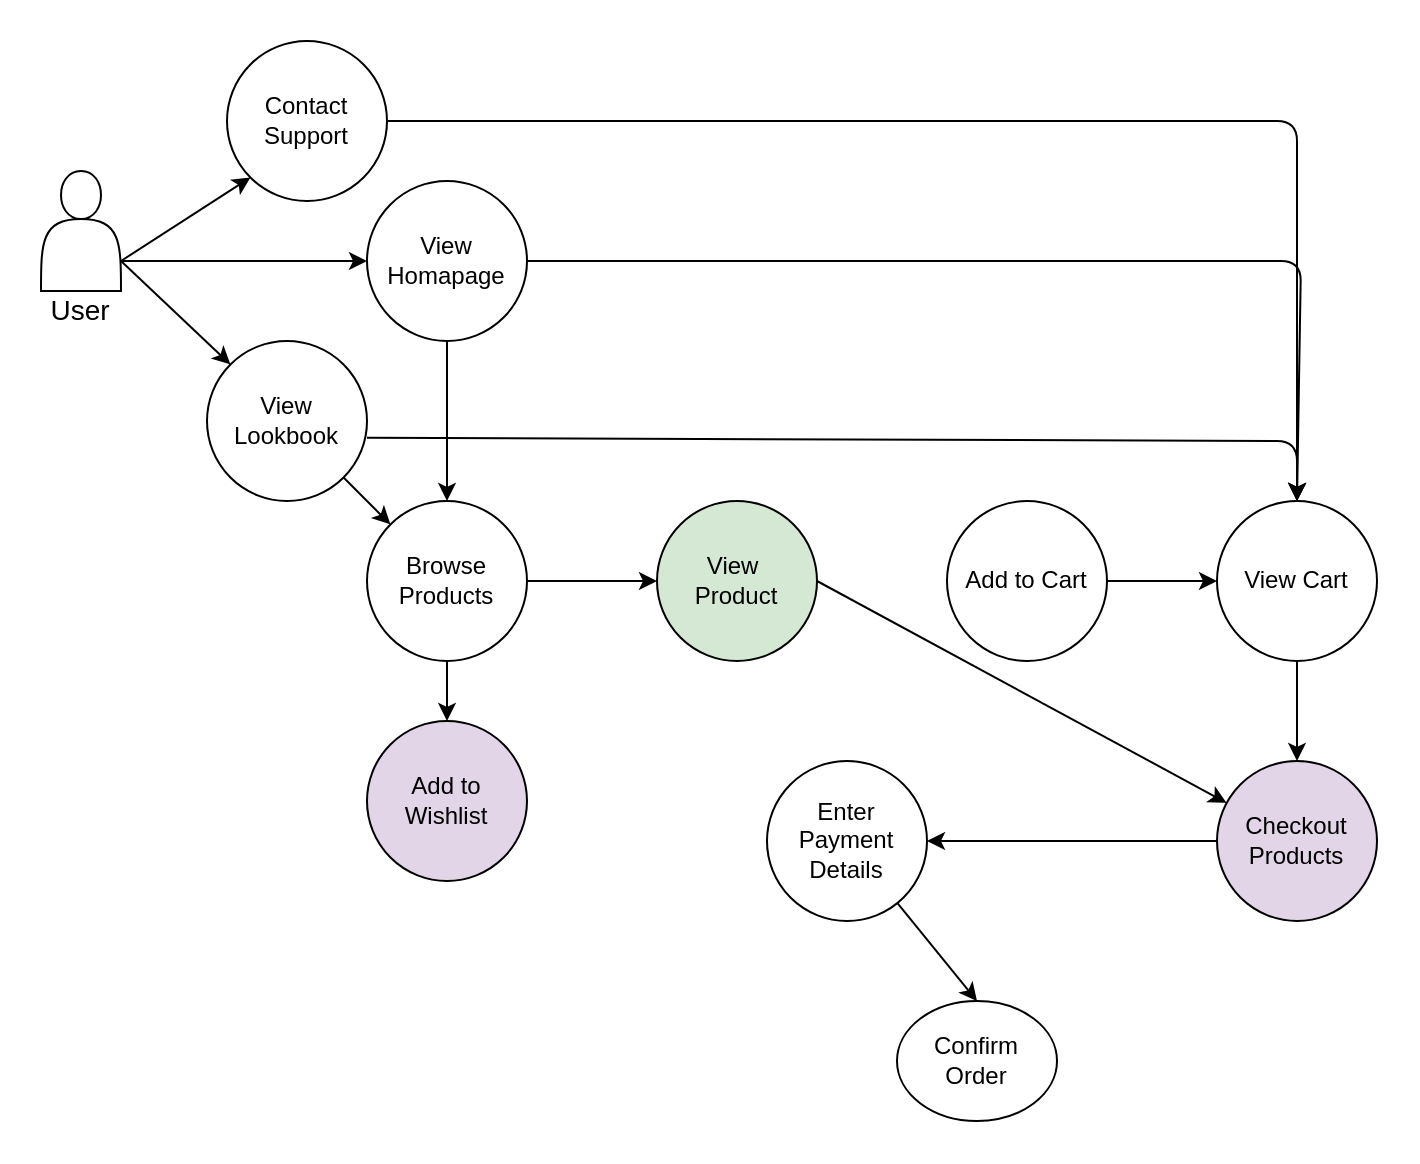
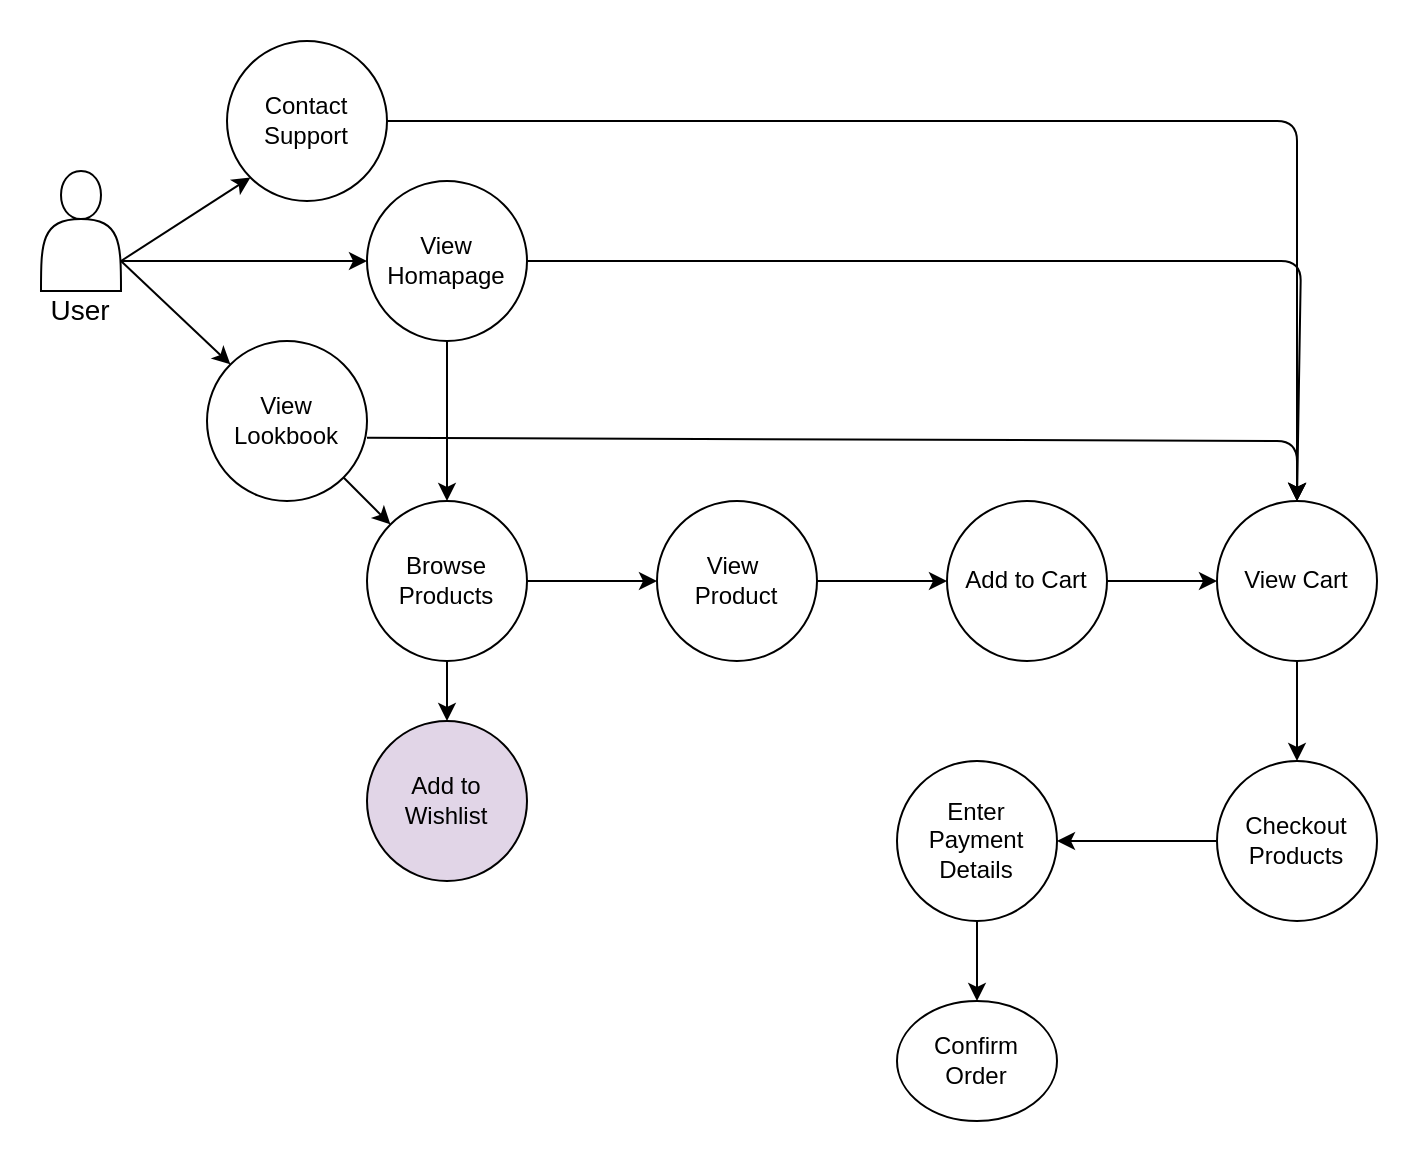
node "View Product": fillcolor #d5e8d4 -> #ffffff
edge "View Product" -> "Checkout Products": now "View Product" -> "Add to Cart"
node "Enter Payment Details": moved (847, 841) -> (977, 841)
node "Checkout Products": fillcolor #e1d5e7 -> #ffffff
